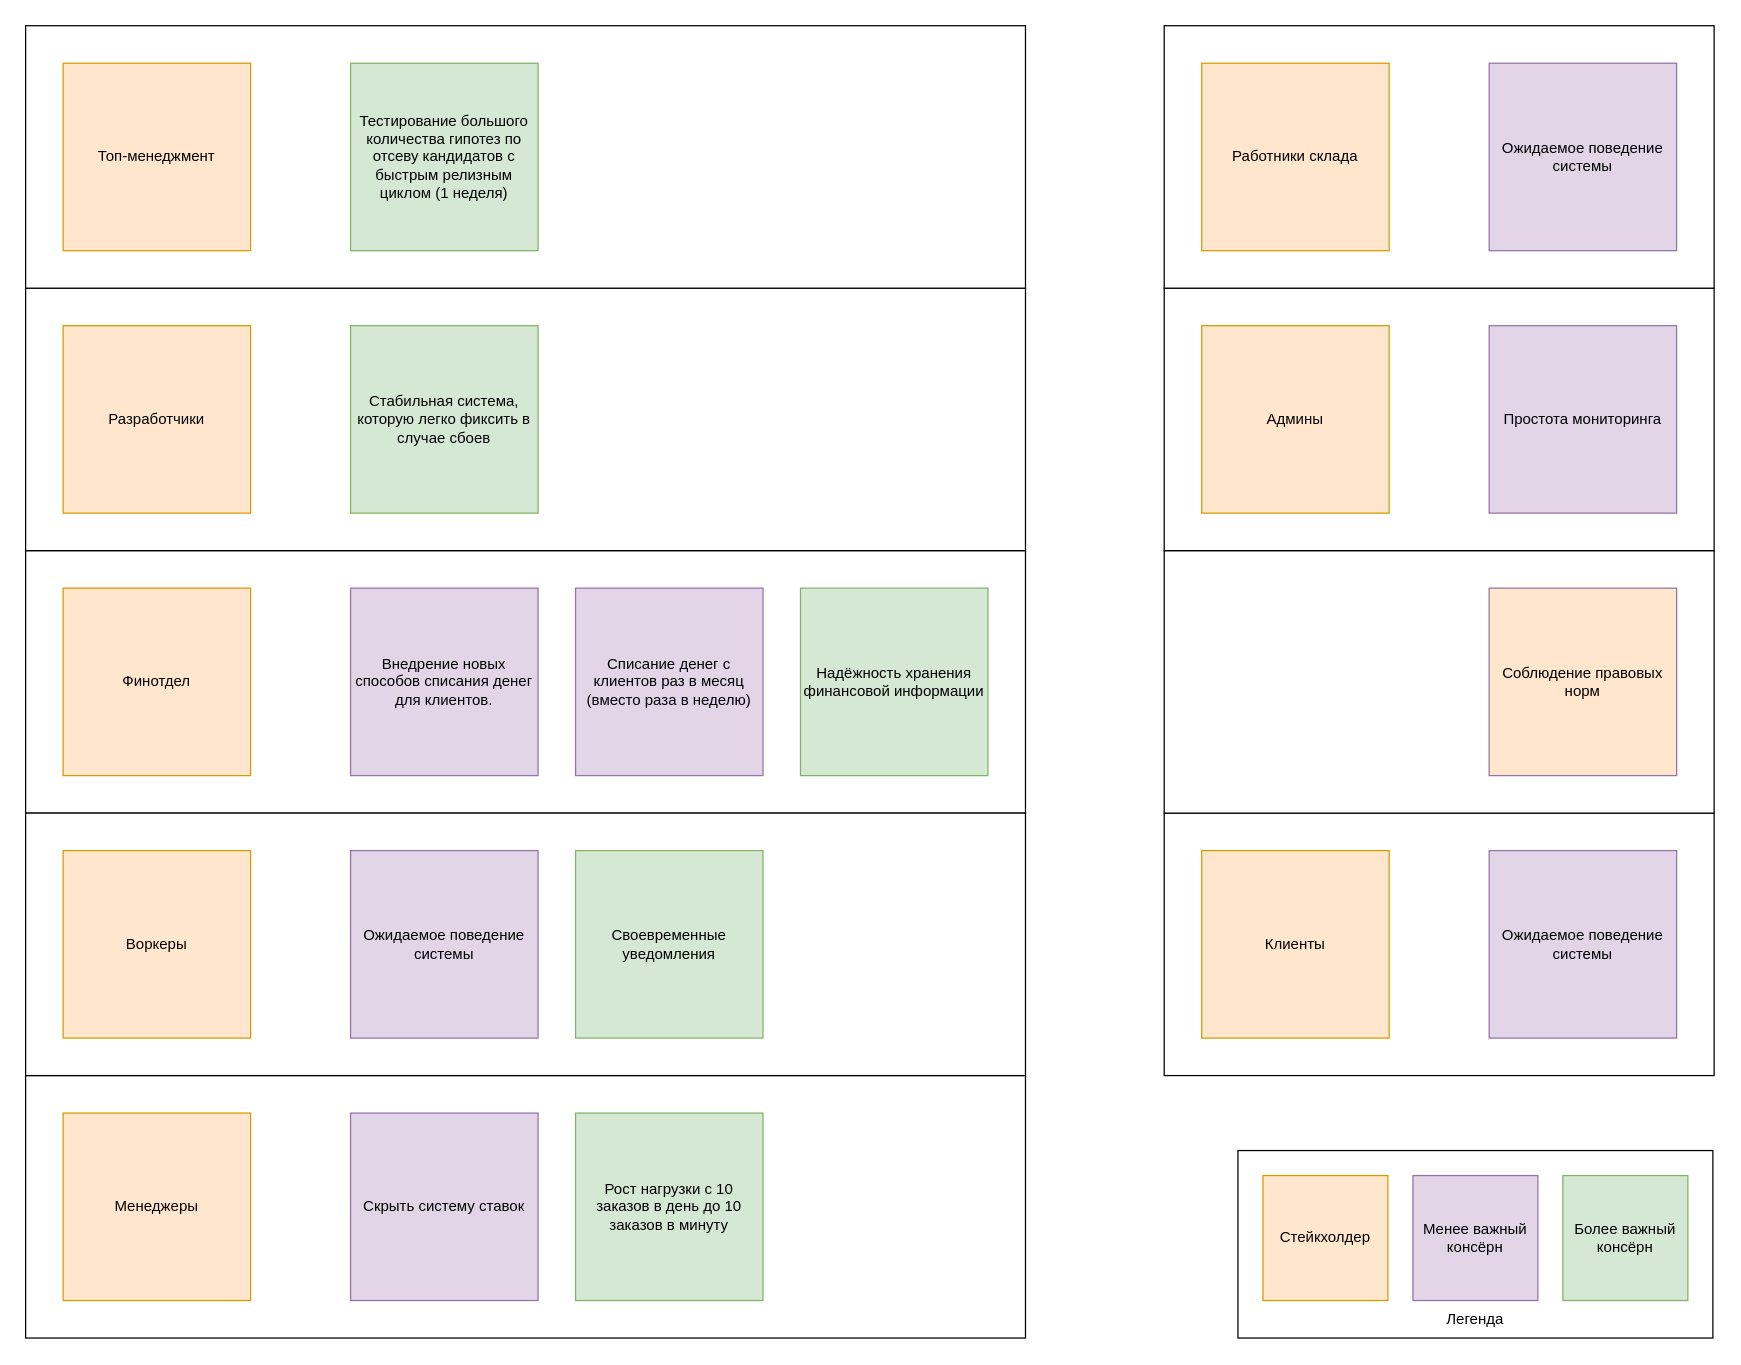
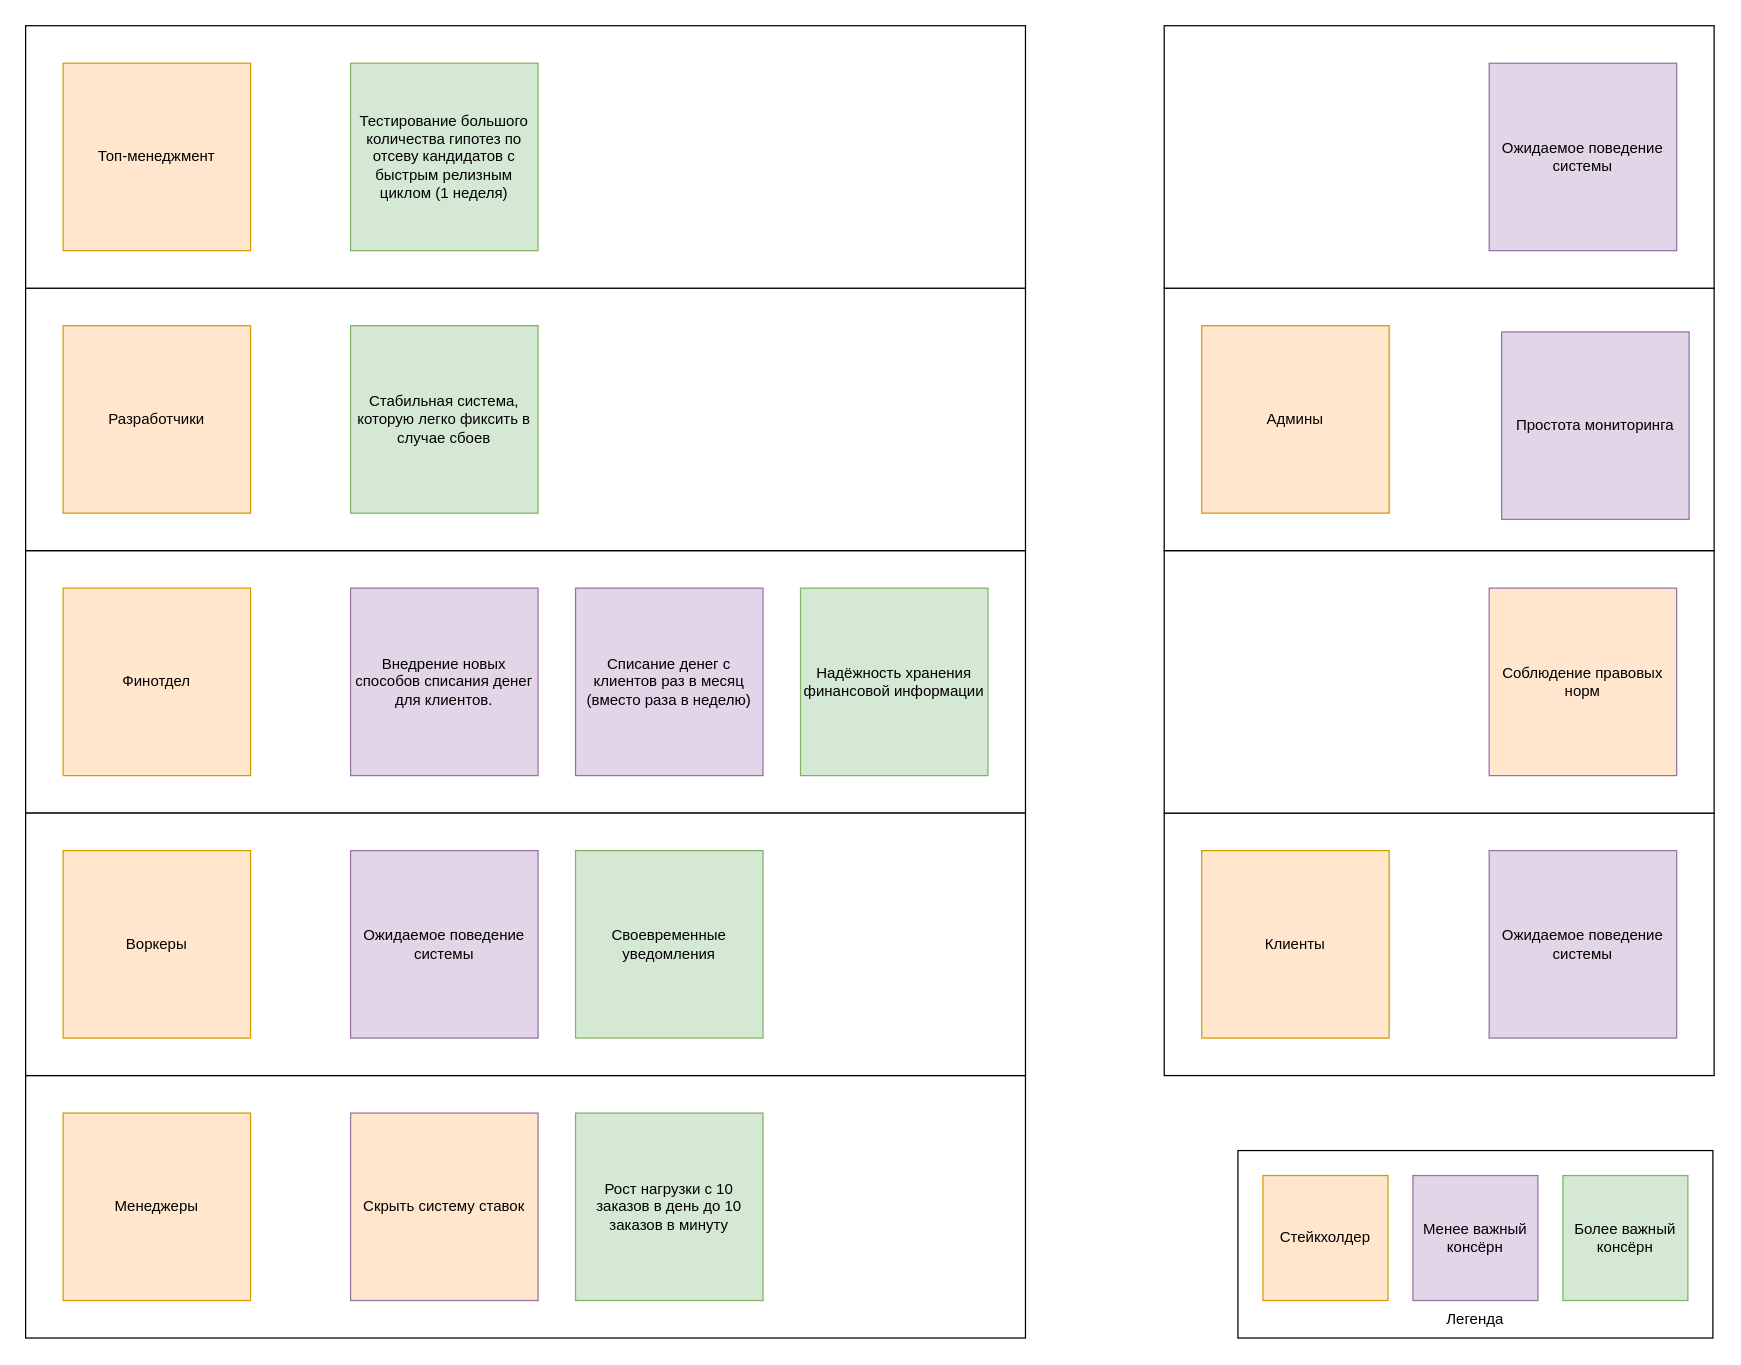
node "Работники склада": removed
node "Простота мониторинга": moved (1583, 419) -> (1596, 426)
node "Скрыть систему ставок": fillcolor #e1d5e7 -> #ffe6cc
